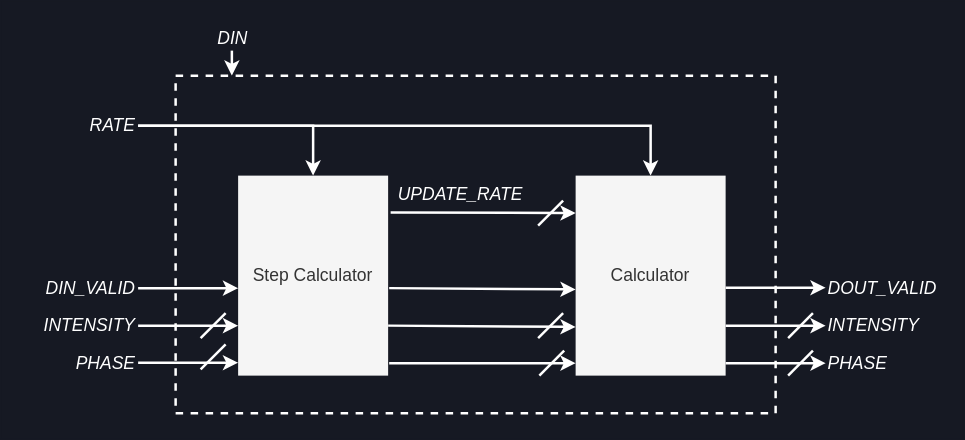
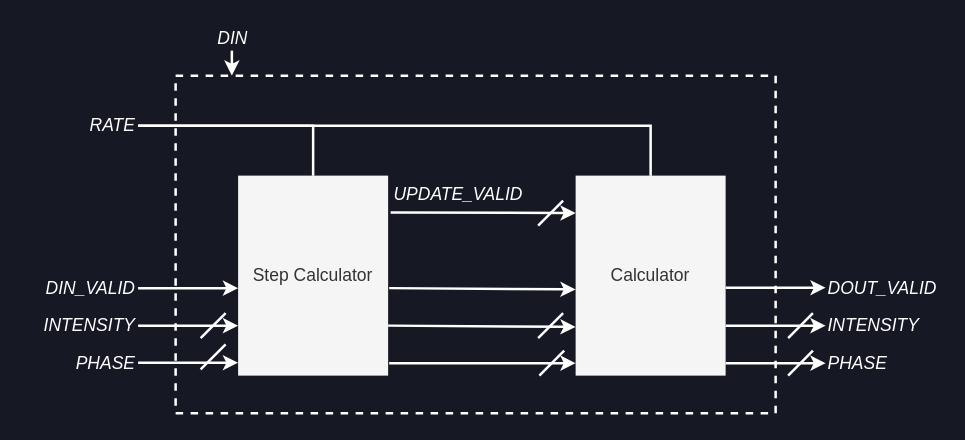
edge "RATE" -> "Step Calculator": arrowhead classic -> none
edge "RATE" -> "Calculator": arrowhead classic -> none
node "UPDATE_RATE": label "UPDATE_RATE" -> "UPDATE_VALID"
